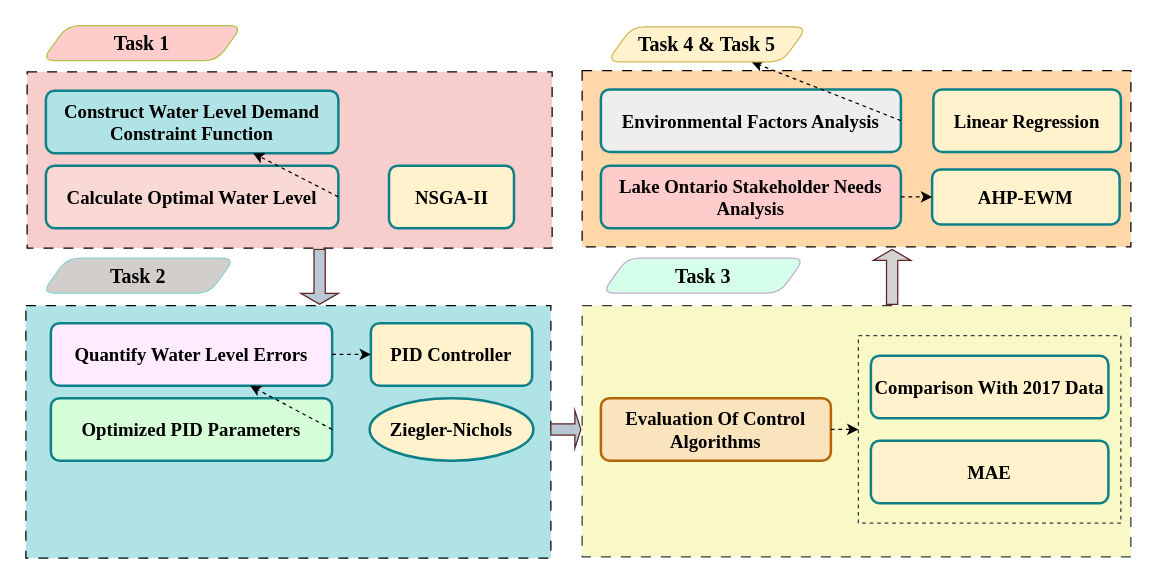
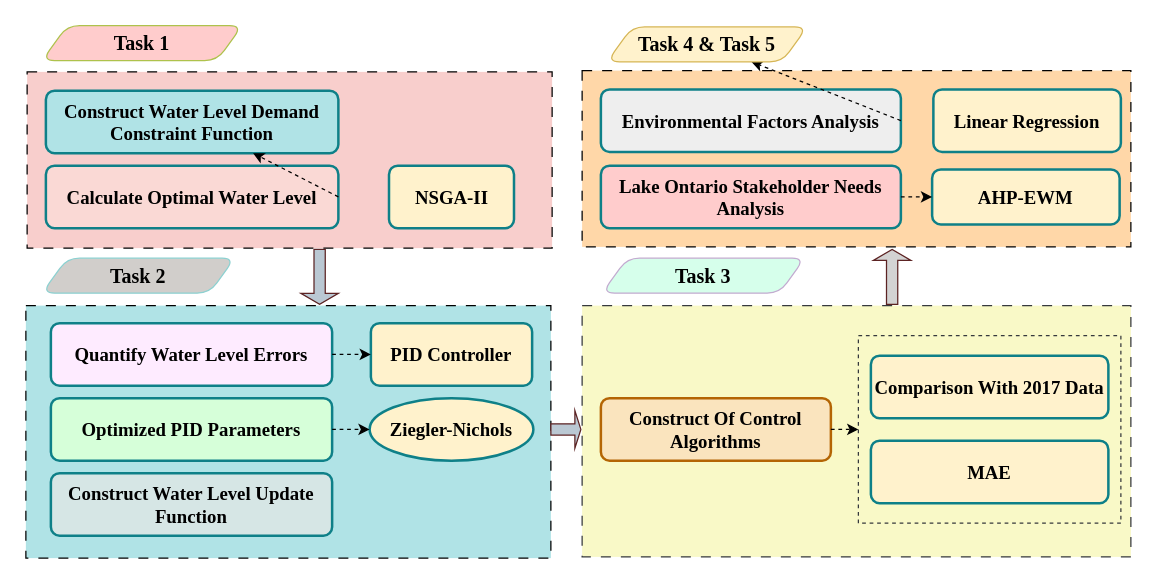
edge "Optimized PID Parameters" -> "Quantify Water Level Errors": now "Optimized PID Parameters" -> "Ziegler-Nichols"
node "Evaluation Of Control Algorithms": label "Evaluation Of Control Algorithms" -> "Construct Of Control Algorithms"
node "Construct Water Level Update Function": added
